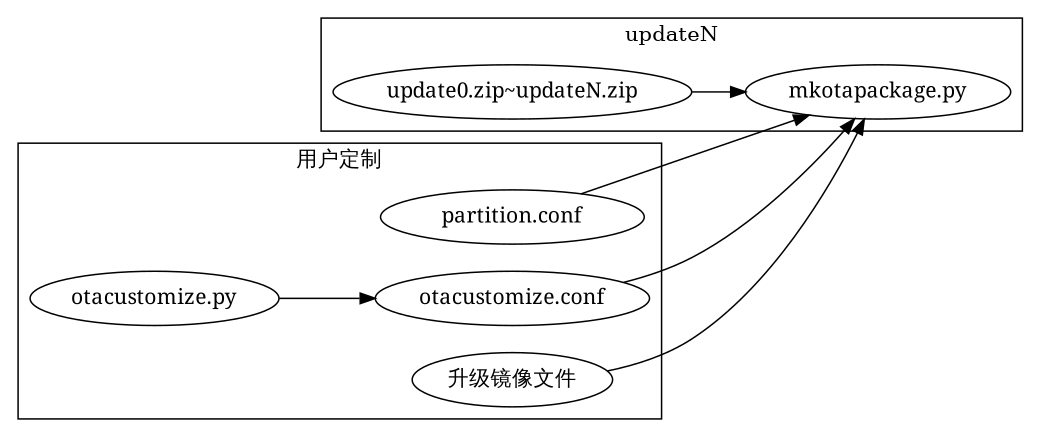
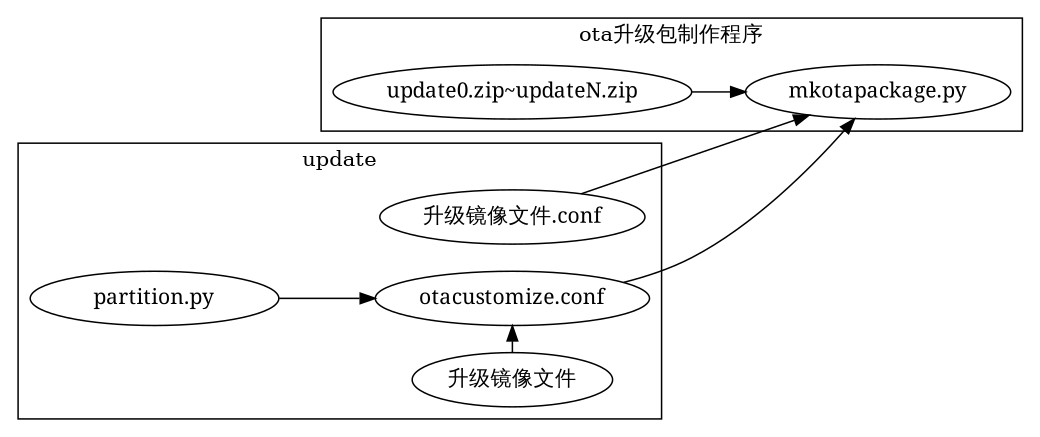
cluster "updateN": label "updateN" -> "ota升级包制作程序"
cluster "用户定制": label "用户定制" -> "update"
node "partition.conf": label "partition.conf" -> "升级镜像文件.conf"
edge "升级镜像文件" -> "mkotapackage.py": now "升级镜像文件" -> "otacustomize.conf"
node "otacustomize.py": label "otacustomize.py" -> "partition.py"
